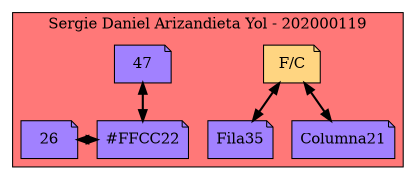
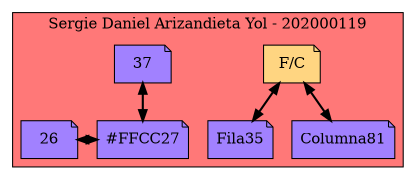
node "47": label "47" -> "37"
node "#FFCC22": label "#FFCC22" -> "#FFCC27"
node "Columna21": label "Columna21" -> "Columna81"
